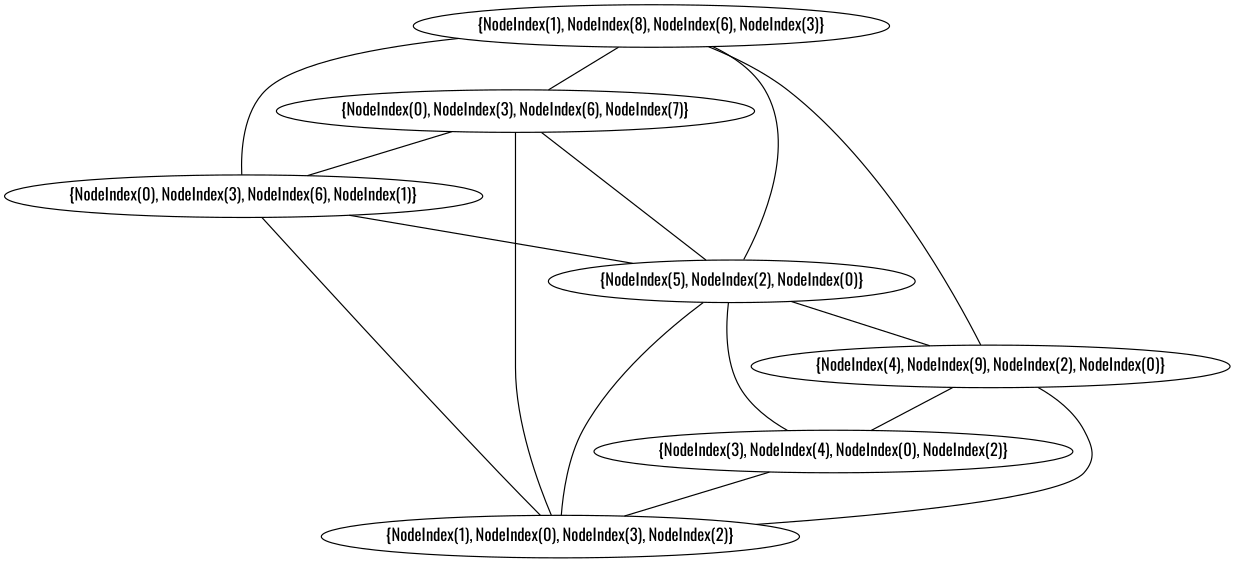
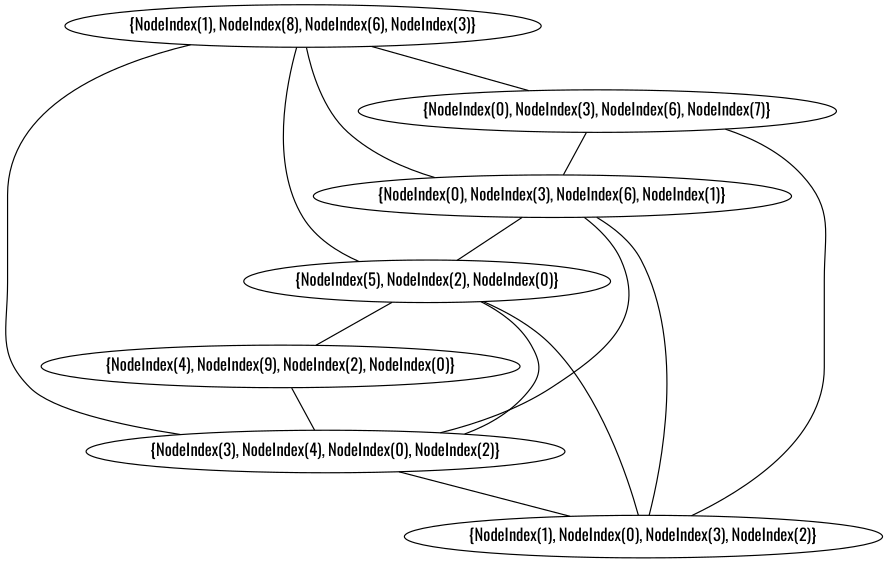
edge "{NodeIndex(1), NodeIndex(8), NodeIndex(6), NodeIndex(3)}" -- "{NodeIndex(4), NodeIndex(9), NodeIndex(2), NodeIndex(0)}": now "{NodeIndex(1), NodeIndex(8), NodeIndex(6), NodeIndex(3)}" -- "{NodeIndex(3), NodeIndex(4), NodeIndex(0), NodeIndex(2)}"
edge "{NodeIndex(0), NodeIndex(3), NodeIndex(6), NodeIndex(7)}" -- "{NodeIndex(5), NodeIndex(2), NodeIndex(0)}": removed
edge "{NodeIndex(0), NodeIndex(3), NodeIndex(6), NodeIndex(1)}" -- "{NodeIndex(3), NodeIndex(4), NodeIndex(0), NodeIndex(2)}": added
edge "{NodeIndex(4), NodeIndex(9), NodeIndex(2), NodeIndex(0)}" -- "{NodeIndex(1), NodeIndex(0), NodeIndex(3), NodeIndex(2)}": removed
